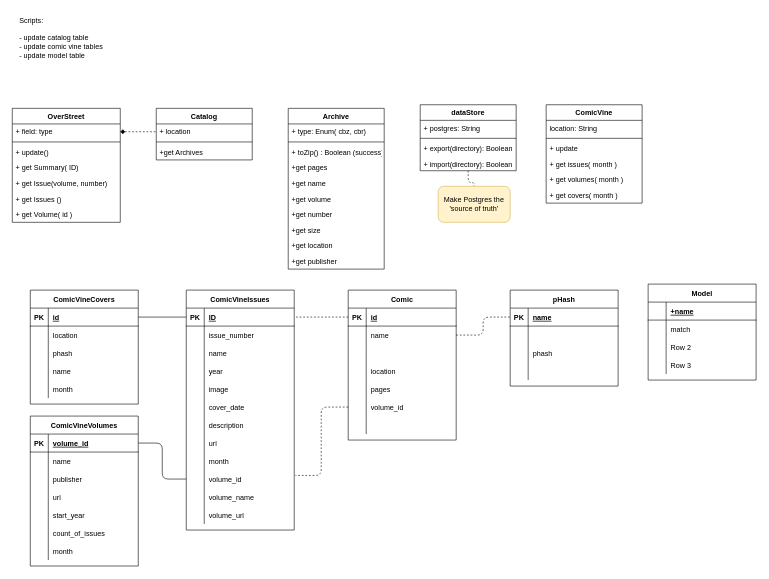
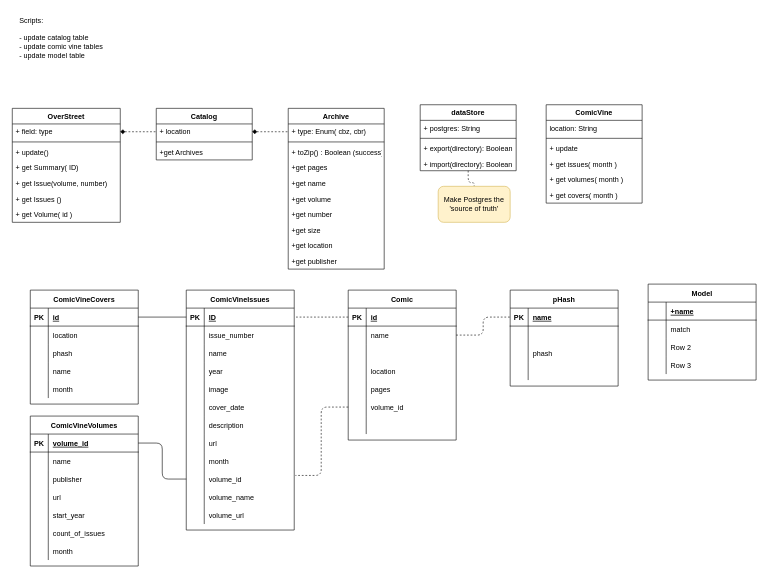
edge "+ type: Enum( cbz, cbr)" -> "+ location": added
